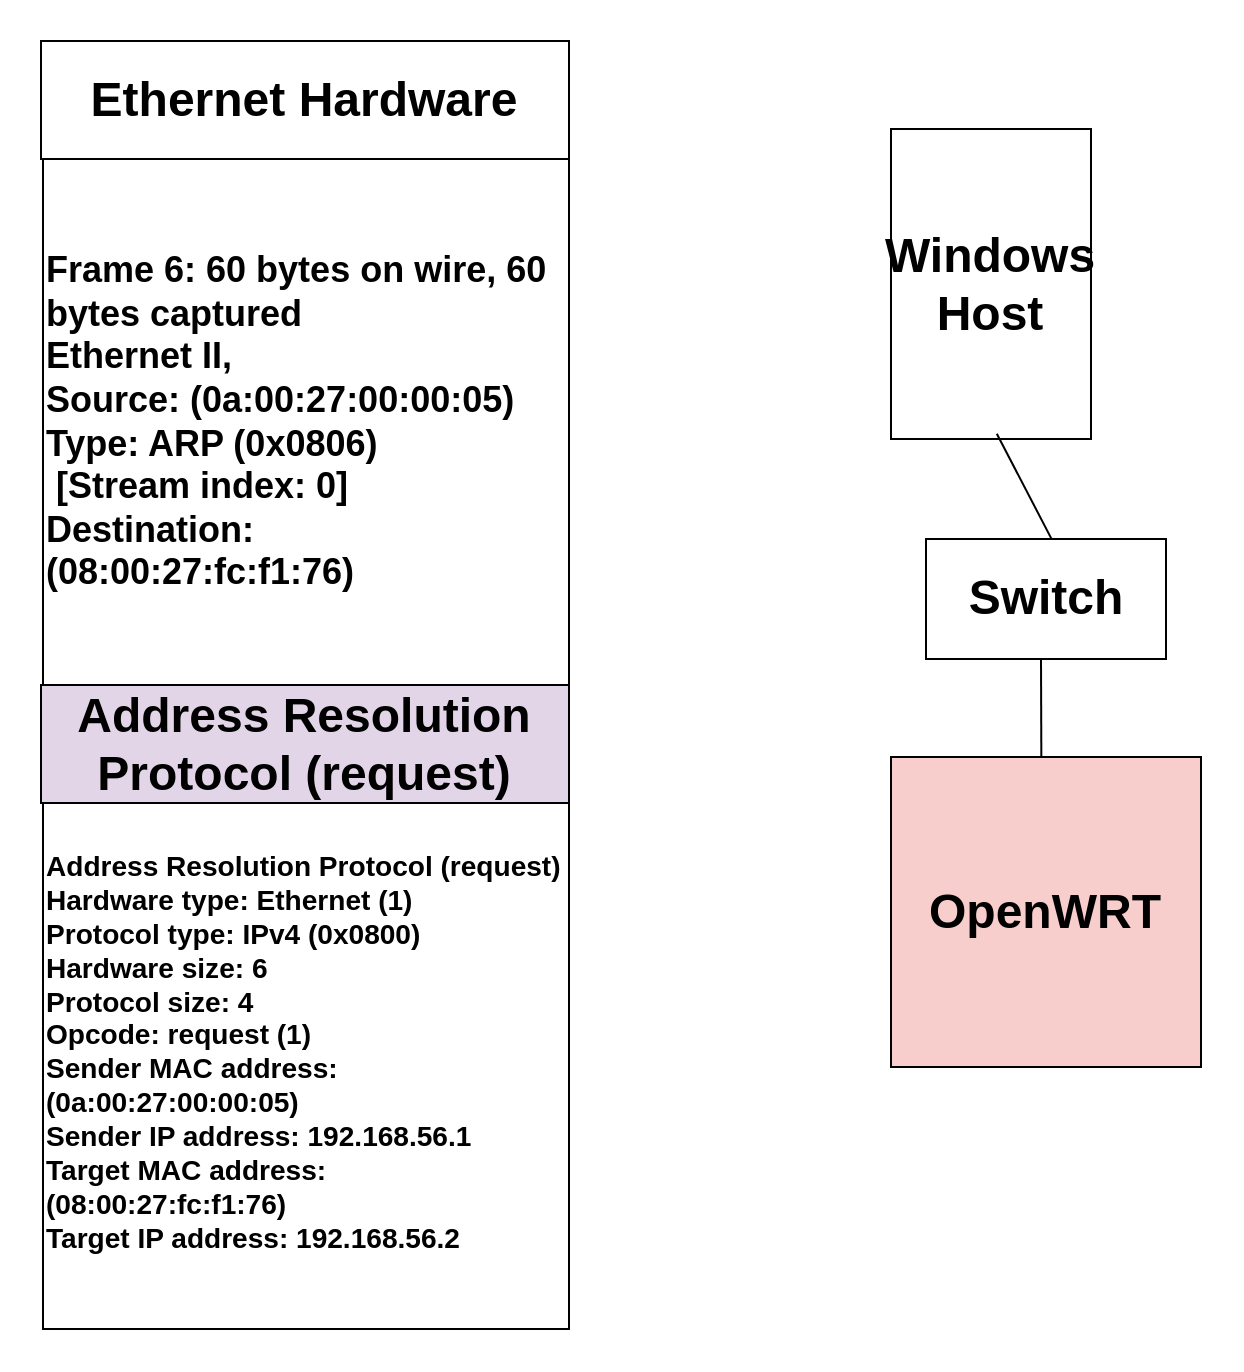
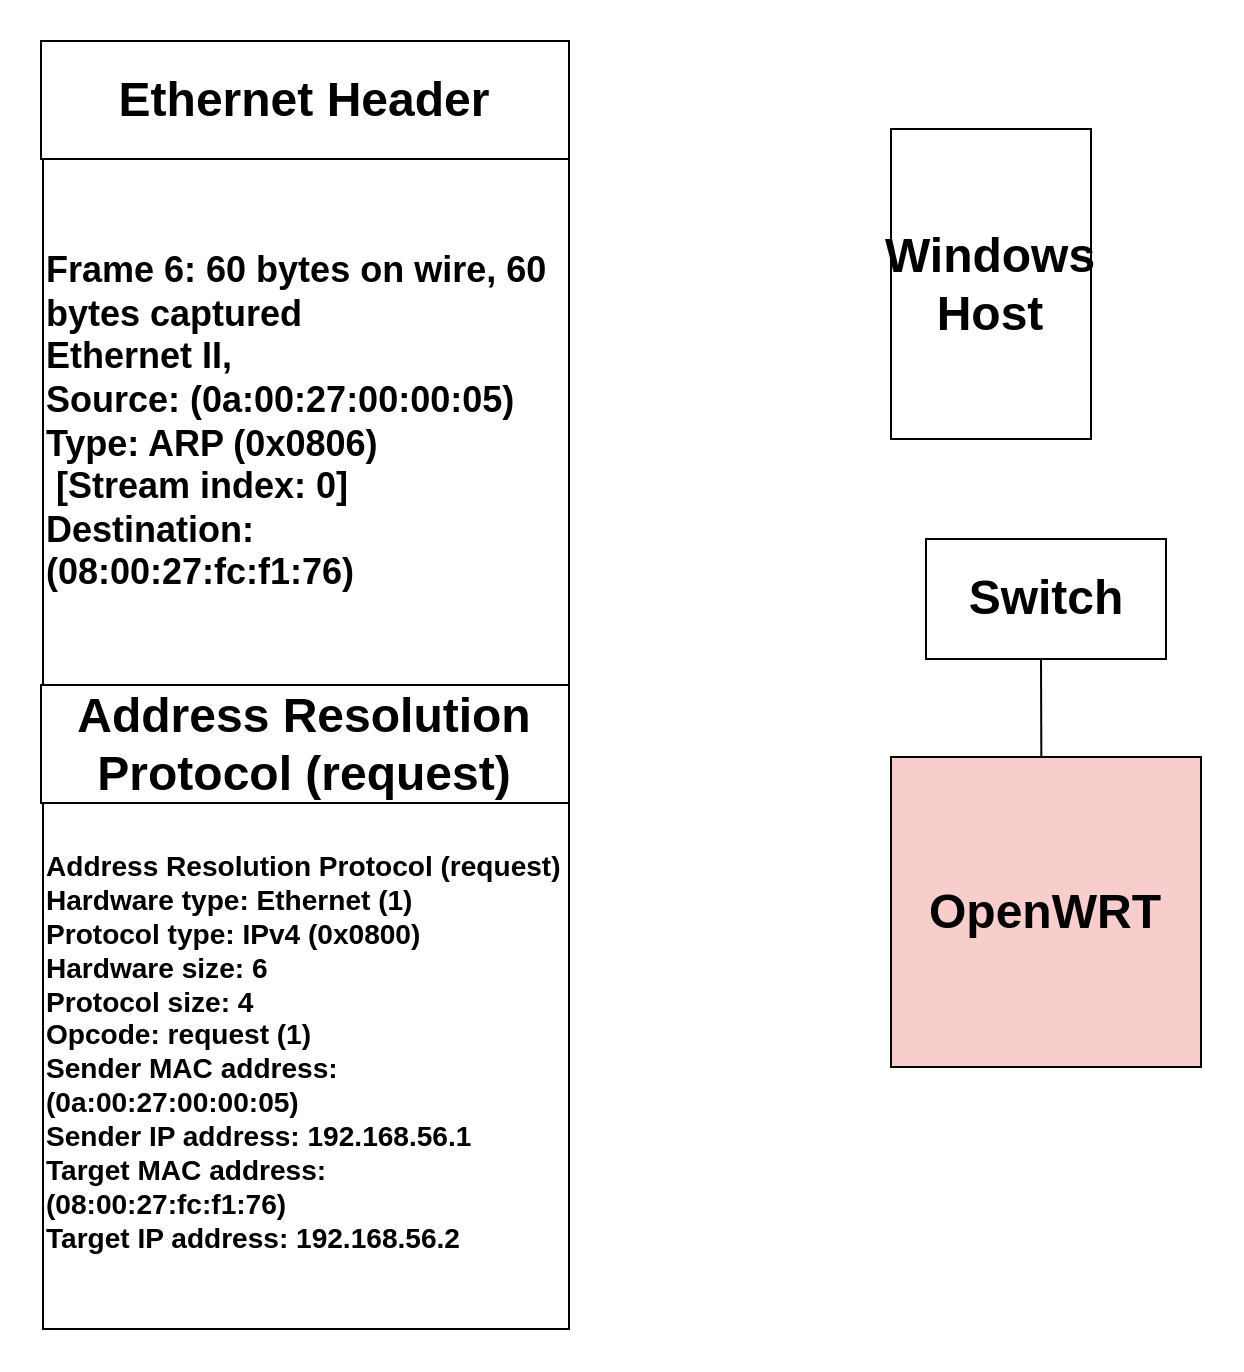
node "Ethernet Hardware": label "Ethernet Hardware" -> "Ethernet Header"
edge "Windows Host" -- "Switch": removed
node "Address Resolution Protocol (request)": fillcolor #e1d5e7 -> #ffffff
